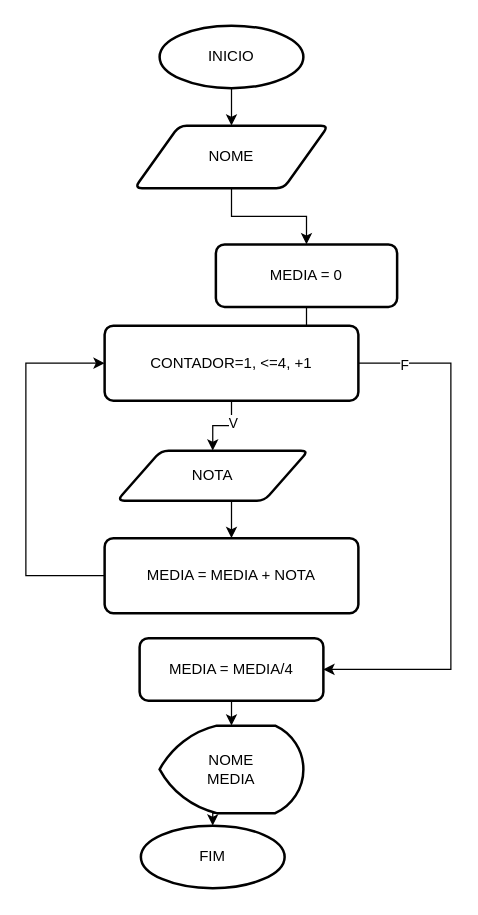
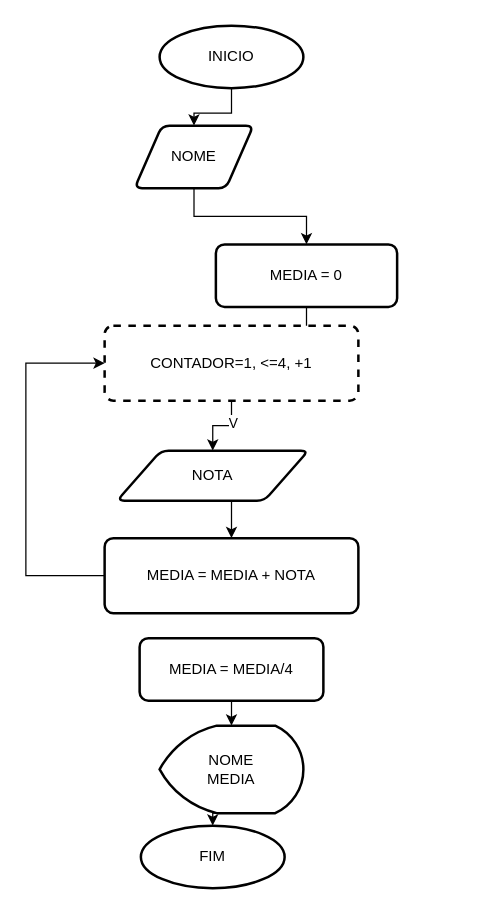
node "NOME": size 194x63 -> 119x63
node "CONTADOR=1, <=4, +1": style solid -> dashed
edge "CONTADOR=1, <=4, +1" -> "MEDIA = MEDIA/4": removed, label "F"
